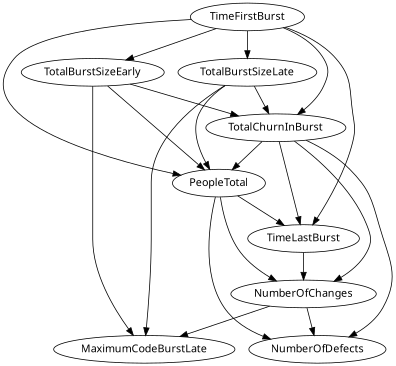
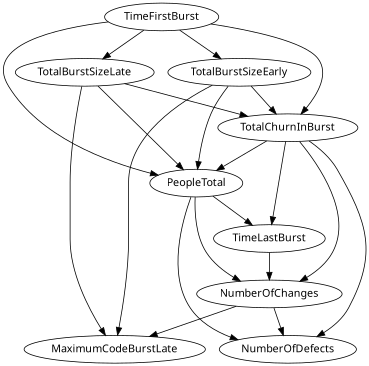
edge "TimeFirstBurst" -> "TimeLastBurst": removed
